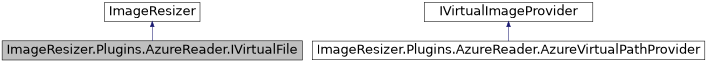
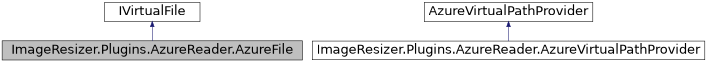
node "ImageResizer": label "ImageResizer" -> "IVirtualFile"
node "IVirtualImageProvider": label "IVirtualImageProvider" -> "AzureVirtualPathProvider"
node "ImageResizer.Plugins.AzureReader.IVirtualFile": label "ImageResizer.Plugins.AzureReader.IVirtualFile" -> "ImageResizer.Plugins.AzureReader.AzureFile"
